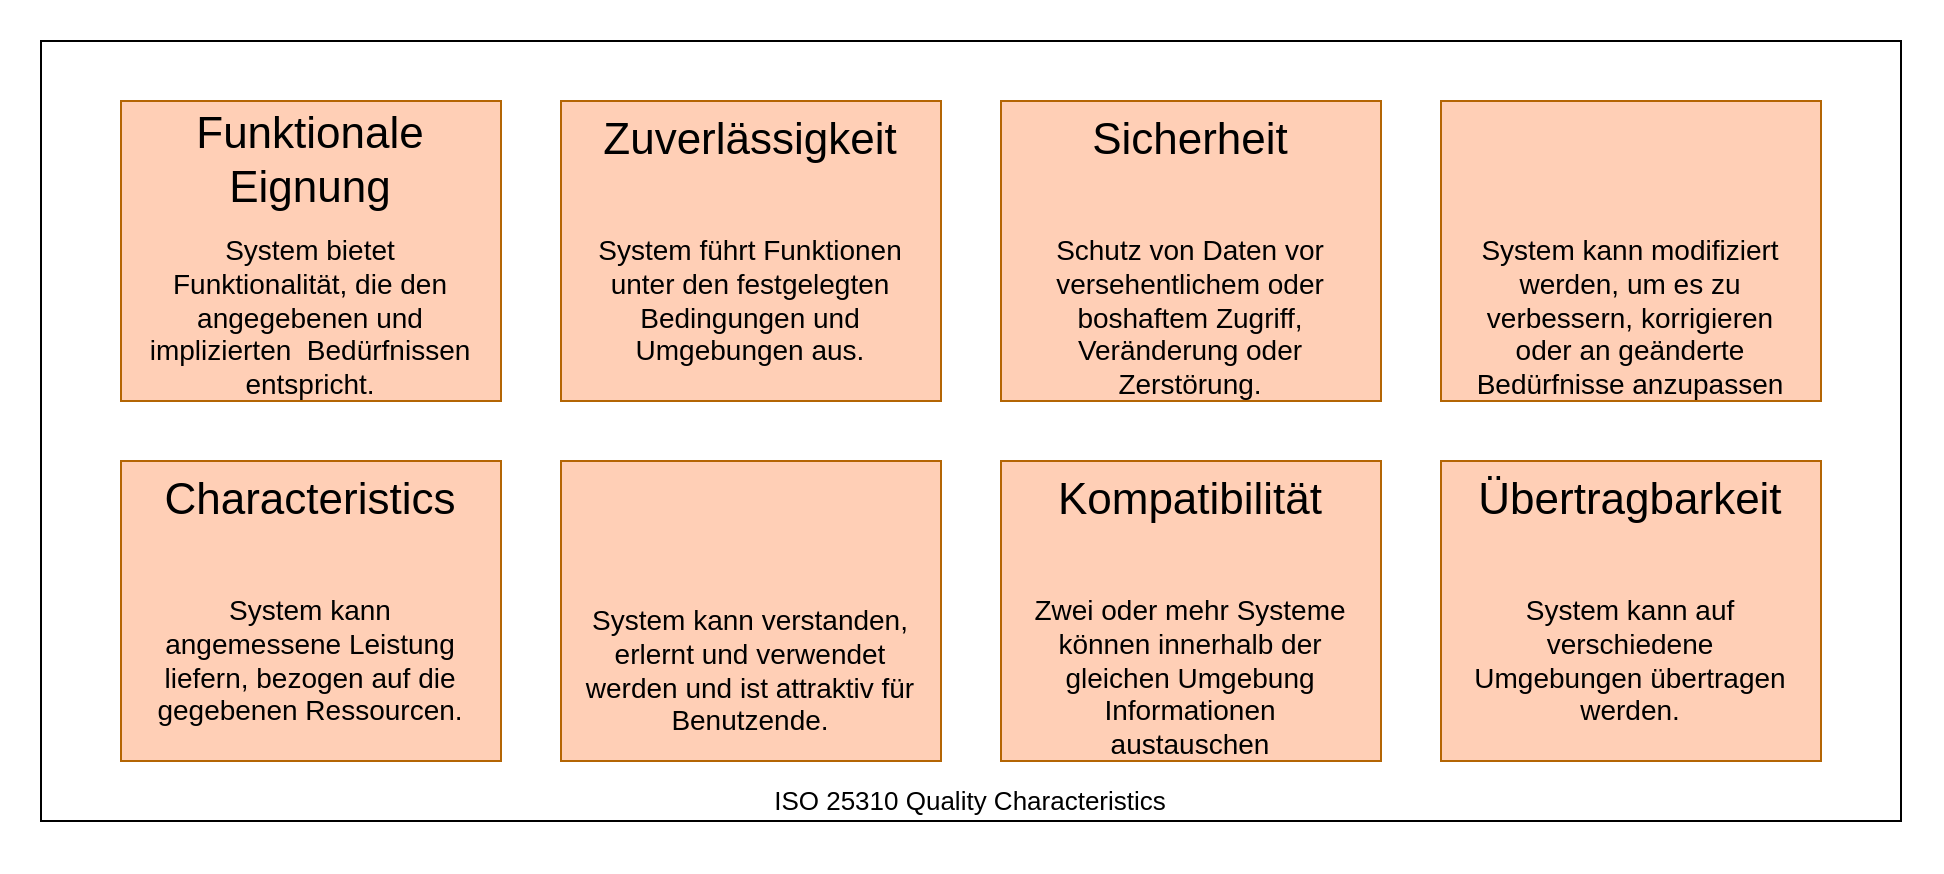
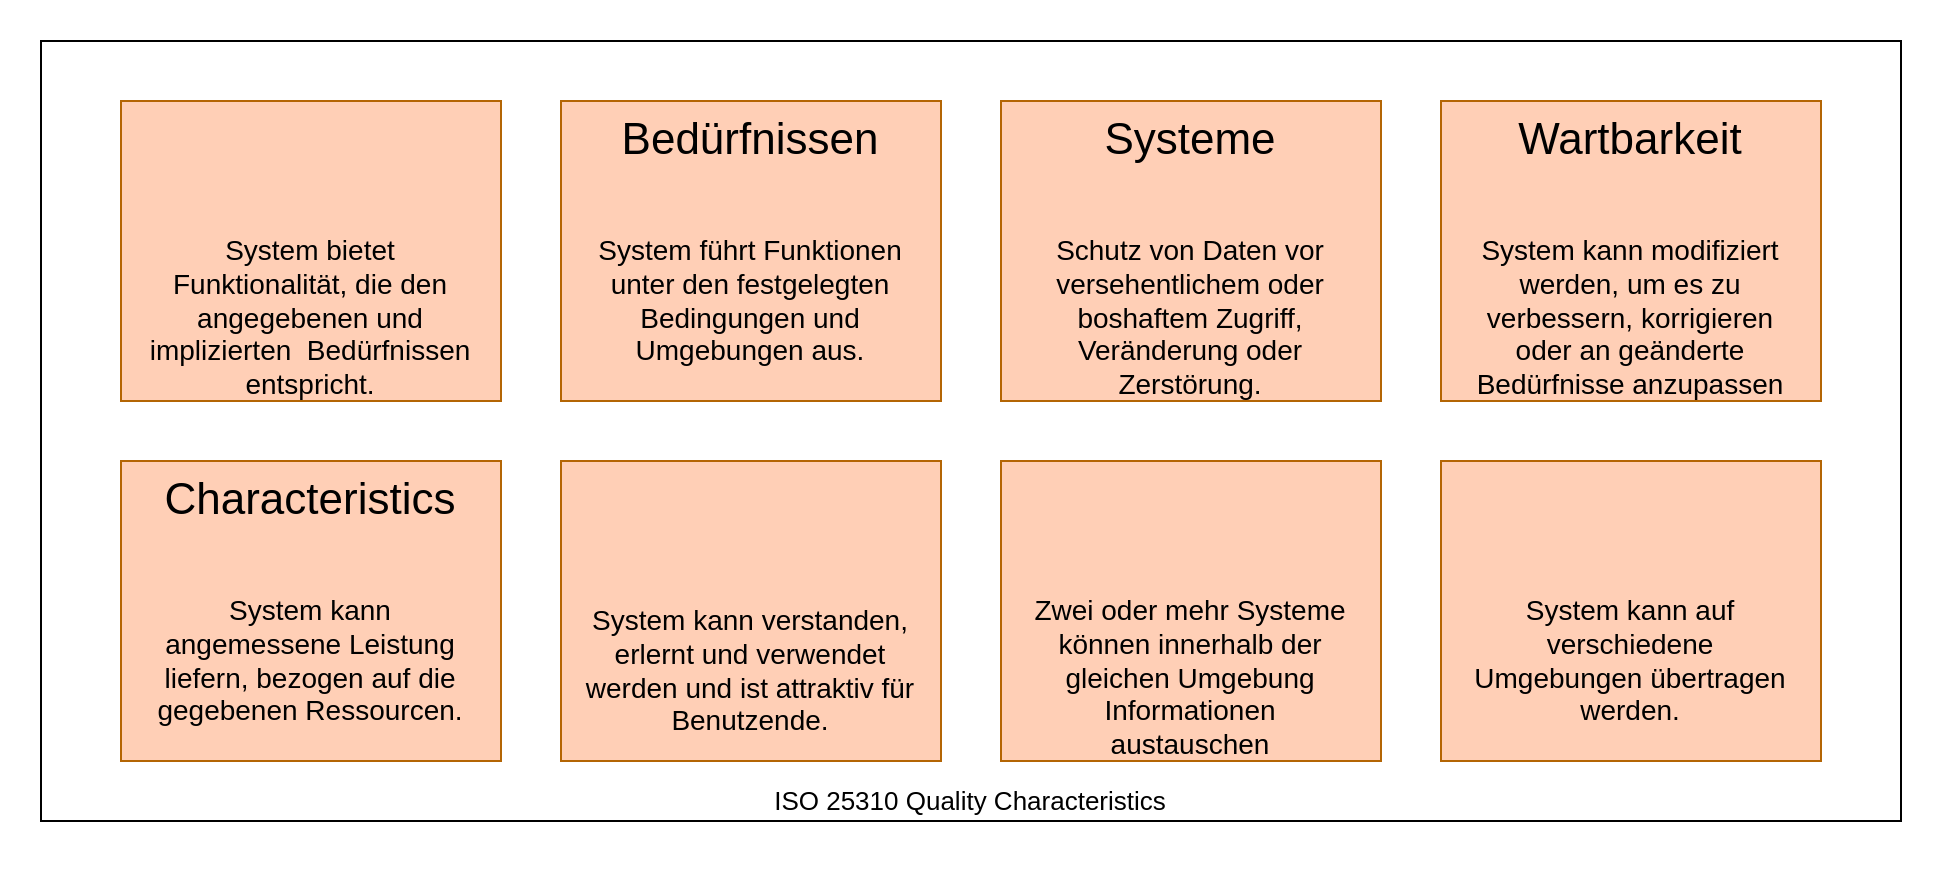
node "Zuverlässigkeit": label "Zuverlässigkeit" -> "Bedürfnissen"
node "Sicherheit": label "Sicherheit" -> "Systeme"
node "Funktionale Eignung": removed
node "Wartbarkeit": added
node "Kompatibilität": removed
node "Übertragbarkeit": removed
